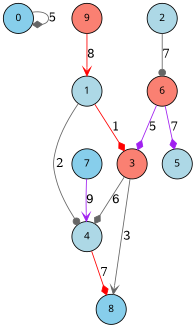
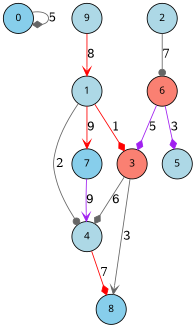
node "9": fillcolor salmon -> lightblue
edge "1" -> "7": added, label "9"
edge "6" -> "5": label "7" -> "3"
